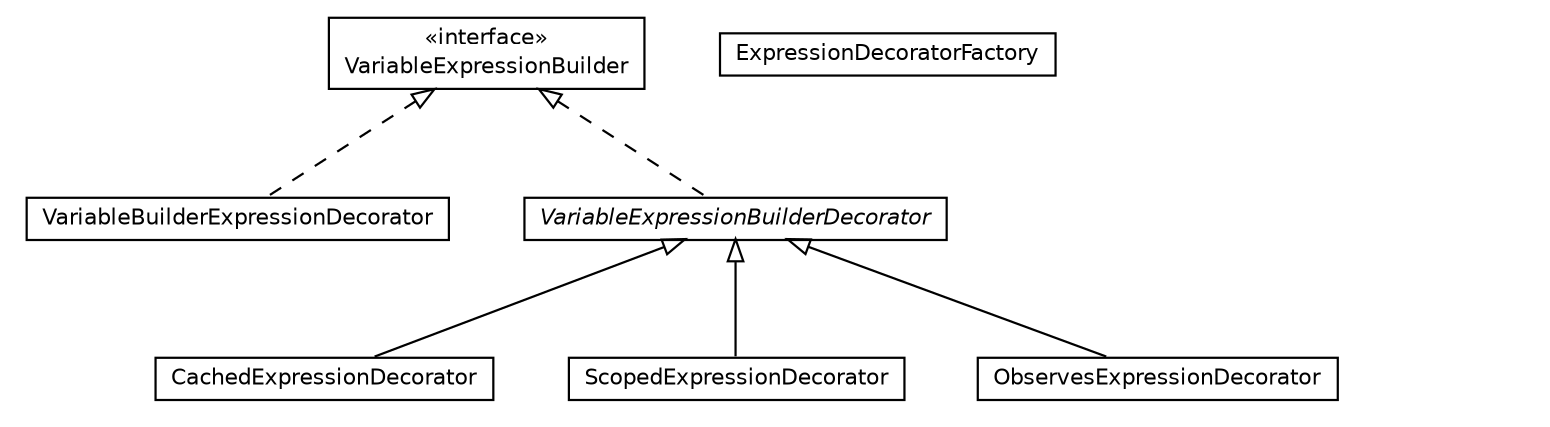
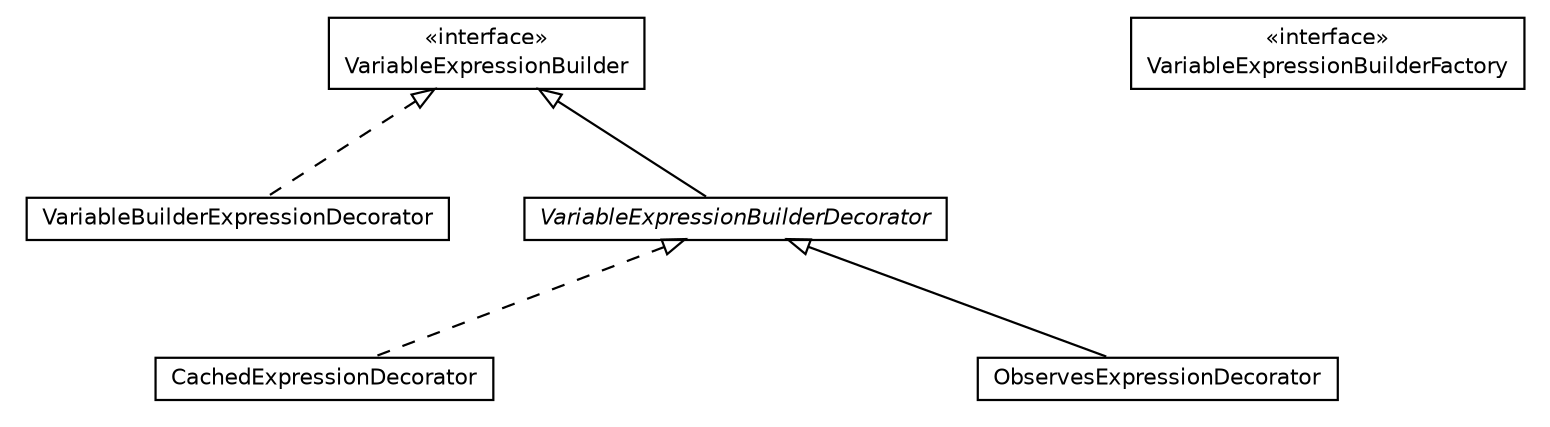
node "ExpressionDecoratorFactory": removed
node "VariableExpressionBuilderFactory": added
edge "VariableExpressionBuilderDecorator" -> "VariableExpressionBuilder": style dashed -> solid
edge "CachedExpressionDecorator" -> "VariableExpressionBuilderDecorator": style solid -> dashed
node "ScopedExpressionDecorator": removed
